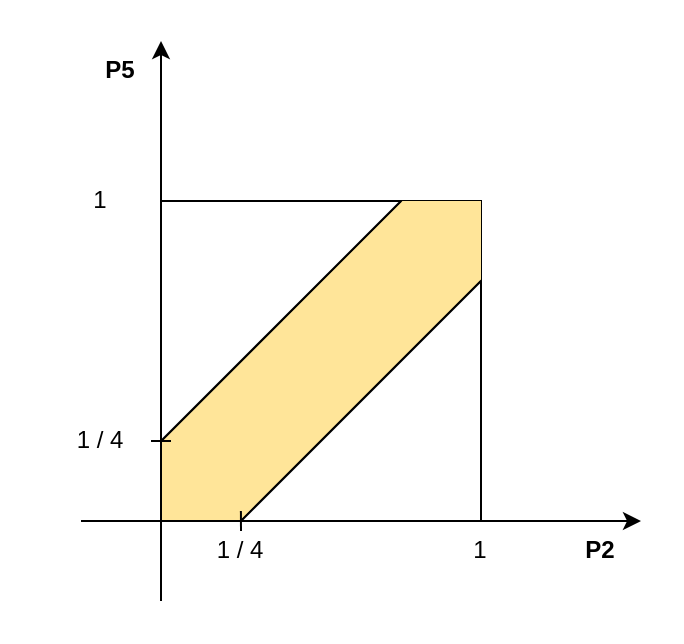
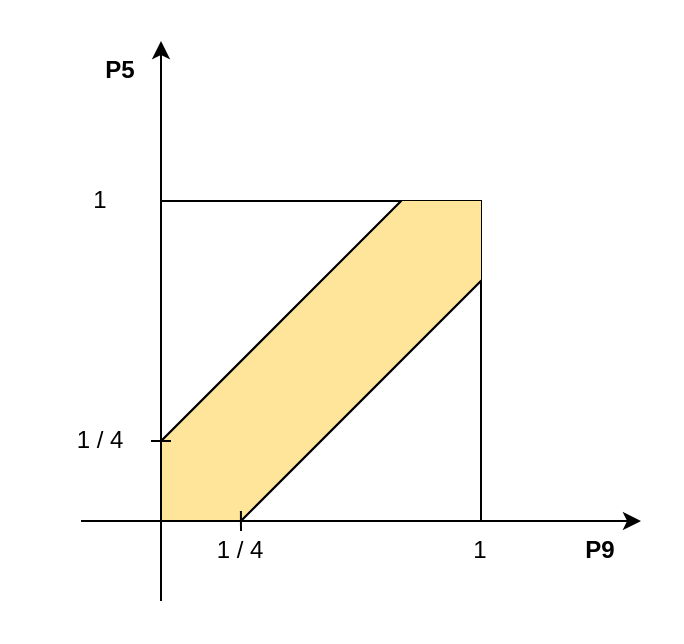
node "P2": label "P2" -> "P9"
